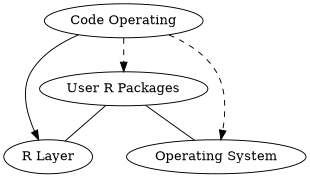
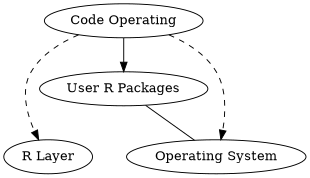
edge "Code Operating" -> "User R Packages": style dashed -> solid
edge "Code Operating" -> "R Layer": style solid -> dashed
edge "User R Packages" -- "R Layer": removed
